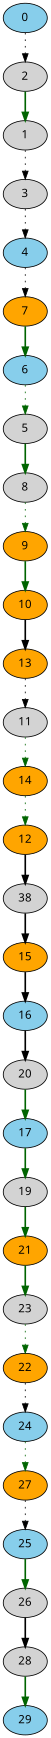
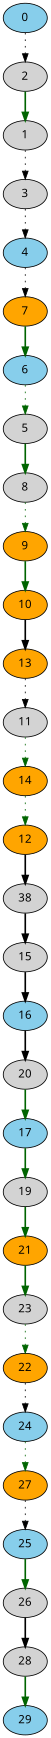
node "15": fillcolor orange -> lightgrey
